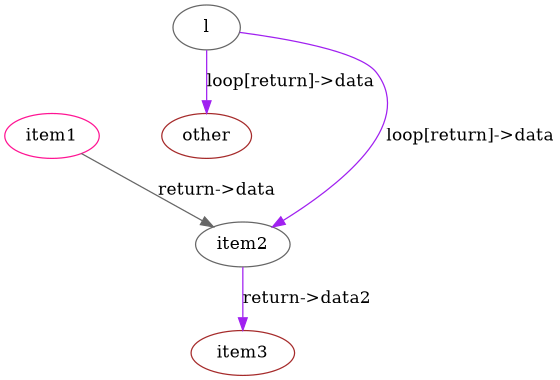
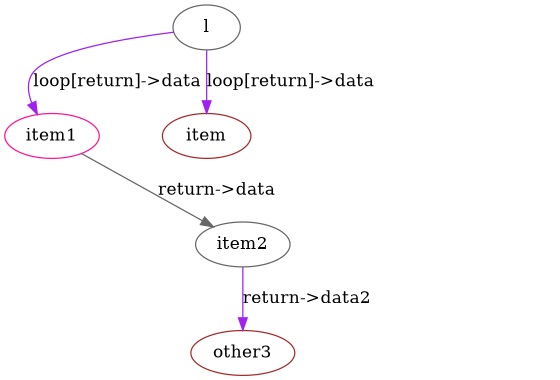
edge "l" -> "item2": now "l" -> "item1"
node "other": label "other" -> "item"
node "item3": label "item3" -> "other3"
